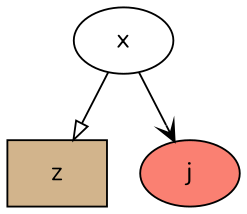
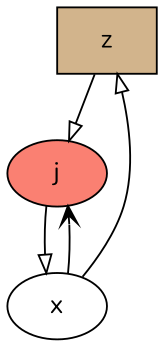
edge "z" -> "j": added
edge "j" -> "x": added
